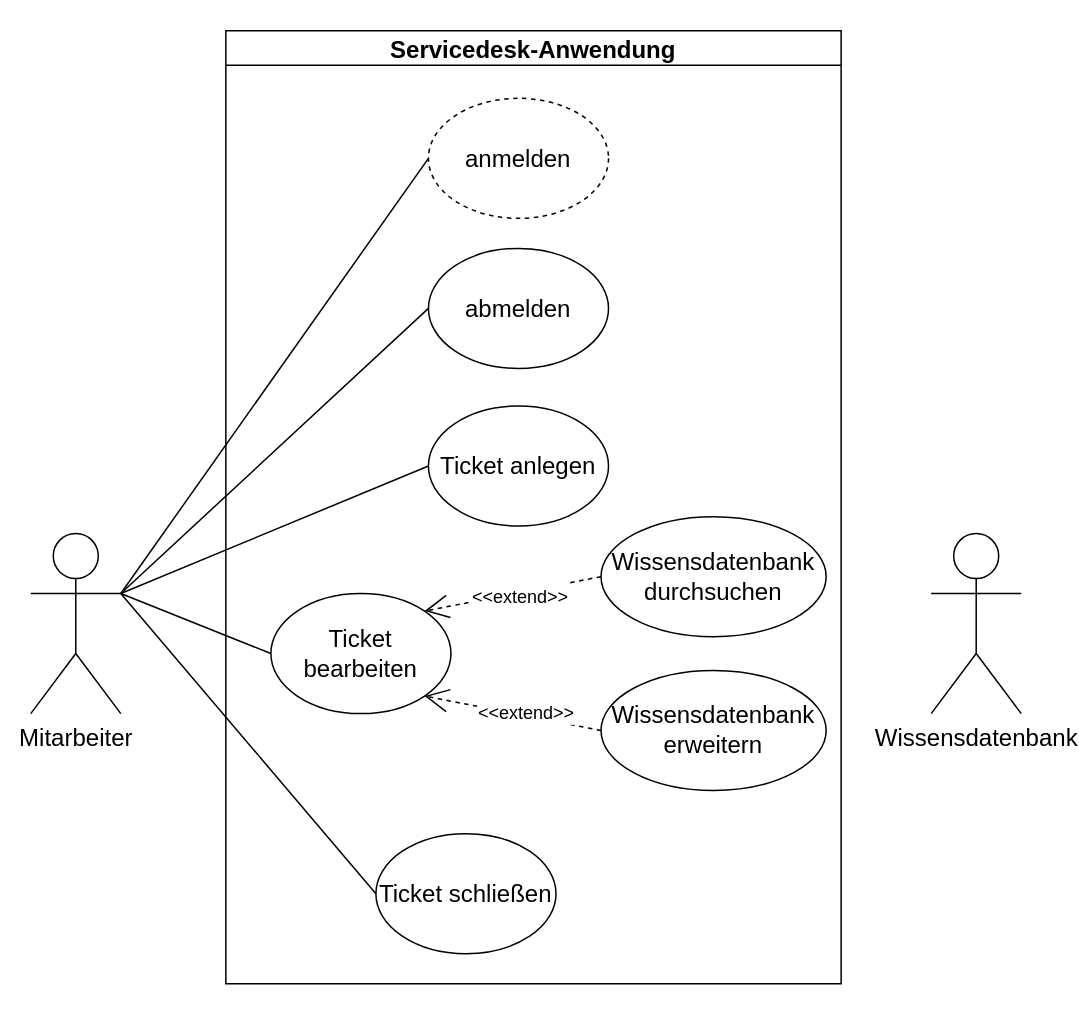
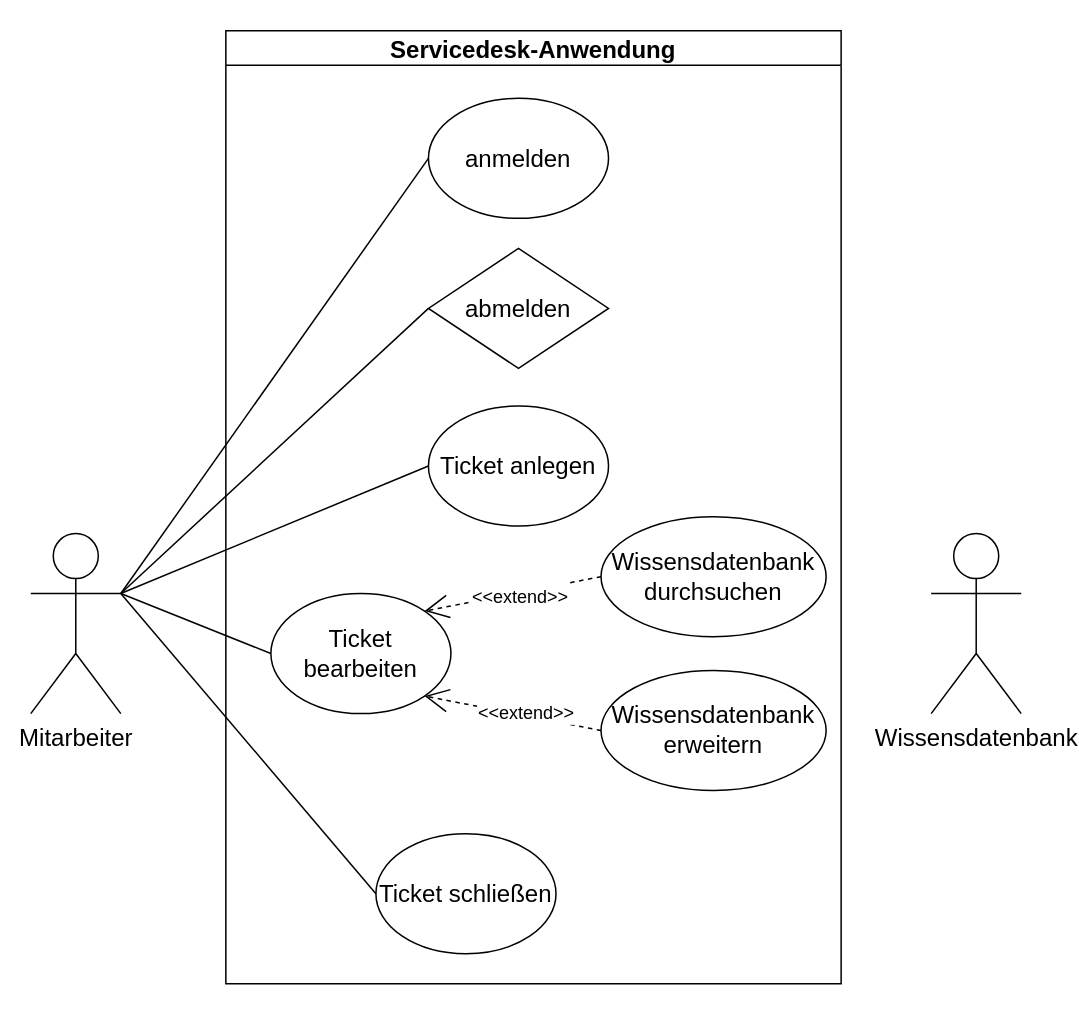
node "anmelden": style dashed -> solid
node "abmelden": shape ellipse -> diamond
